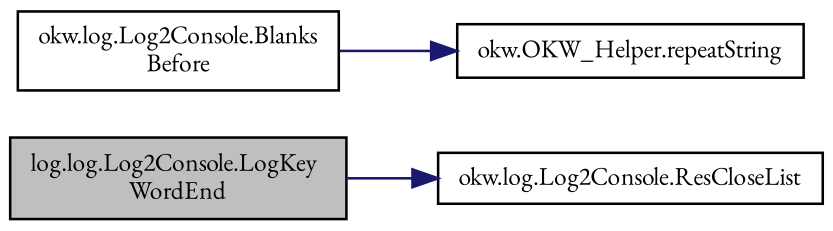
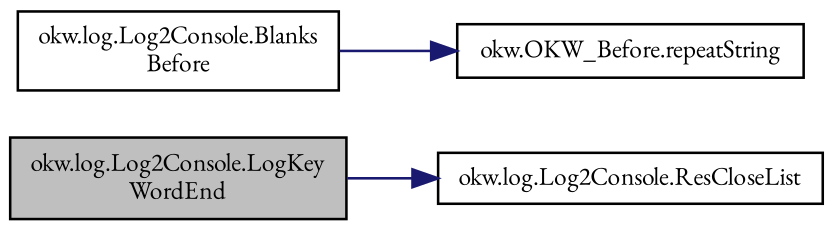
node "okw.OKW_Helper.repeatString": label "okw.OKW_Helper.repeatString" -> "okw.OKW_Before.repeatString"
node "log.log.Log2Console.LogKey WordEnd": label "log.log.Log2Console.LogKey WordEnd" -> "okw.log.Log2Console.LogKey WordEnd"
